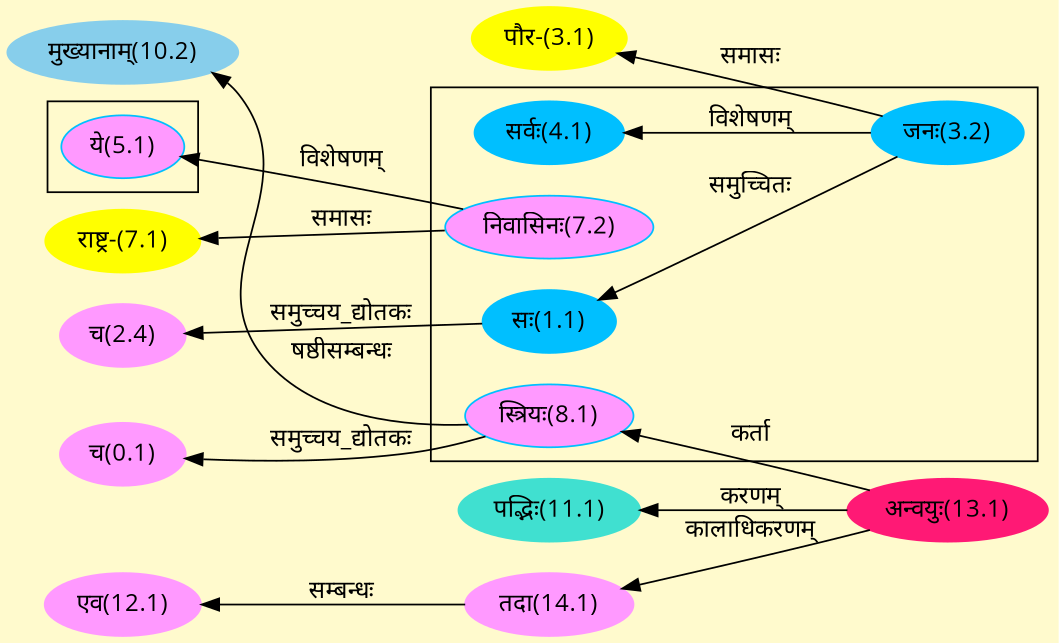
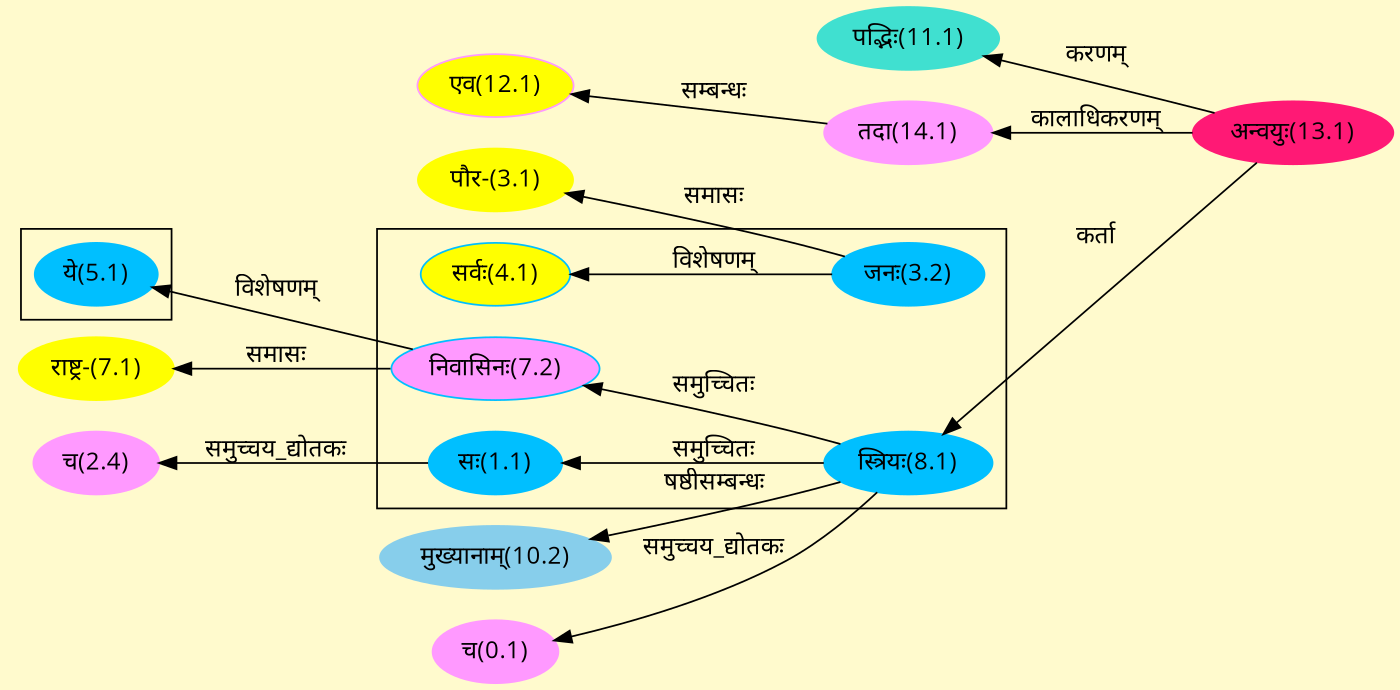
node "सर्वः(4.1)": fillcolor #00bfff -> #ffff00
node "ये(5.1)": fillcolor #ff99ff -> #00bfff
edge "जनः(3.2)" -> "सः(1.1)": now "स्त्रियः(8.1)" -> "सः(1.1)"
edge "स्त्रियः(8.1)" -> "निवासिनः(7.2)": added, label "समुच्चितः"
node "स्त्रियः(8.1)": fillcolor #ff99ff -> #00bfff
node "एव(12.1)": fillcolor #ff99ff -> #ffff00
